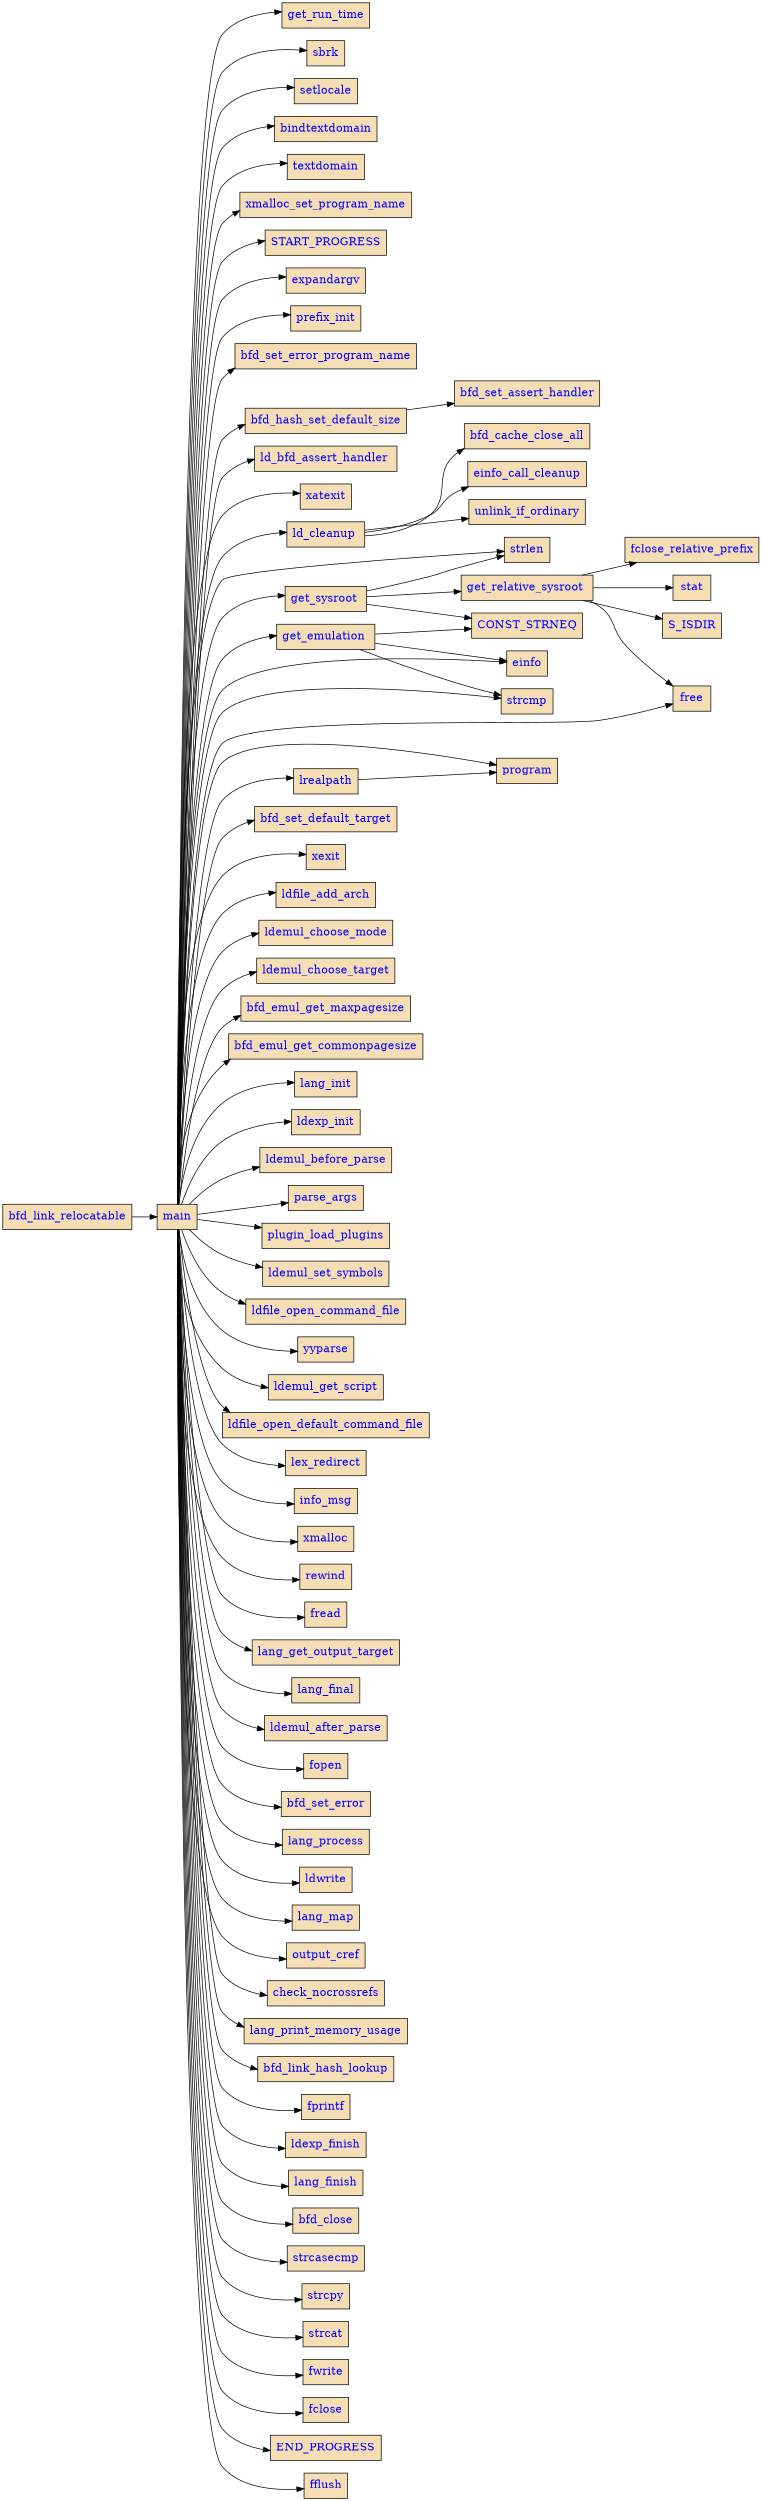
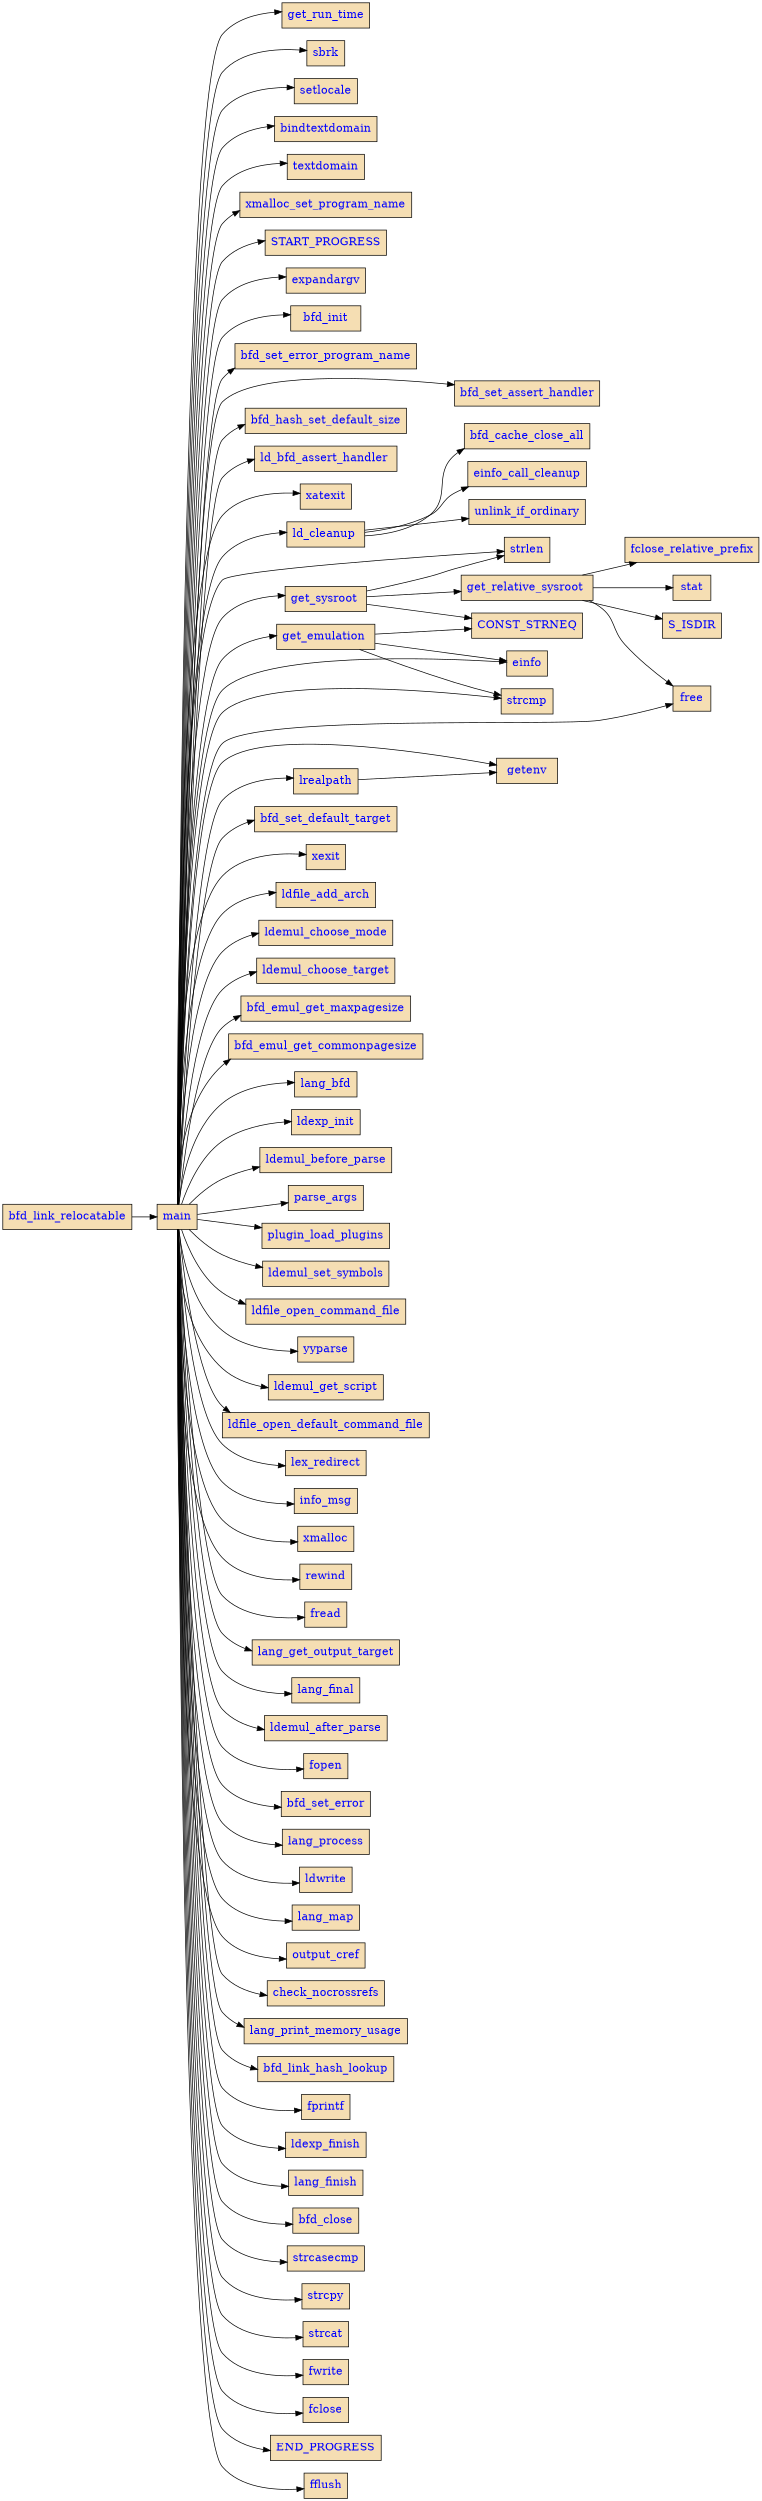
node "prefix_init": label "prefix_init" -> "bfd_init"
edge "bfd_hash_set_default_size" -> "bfd_set_assert_handler": now "main" -> "bfd_set_assert_handler"
node "program": label "program" -> "getenv"
node "lang_init": label "lang_init" -> "lang_bfd"
